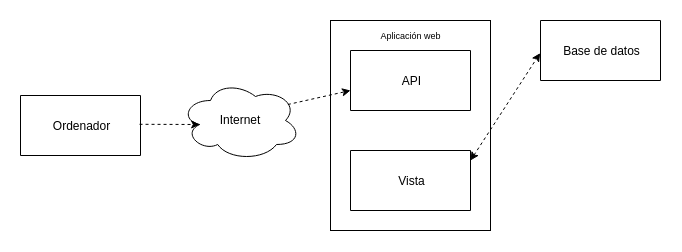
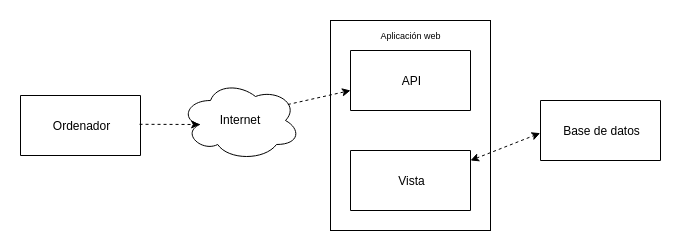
node "Base de datos": moved (601, 51) -> (601, 131)
